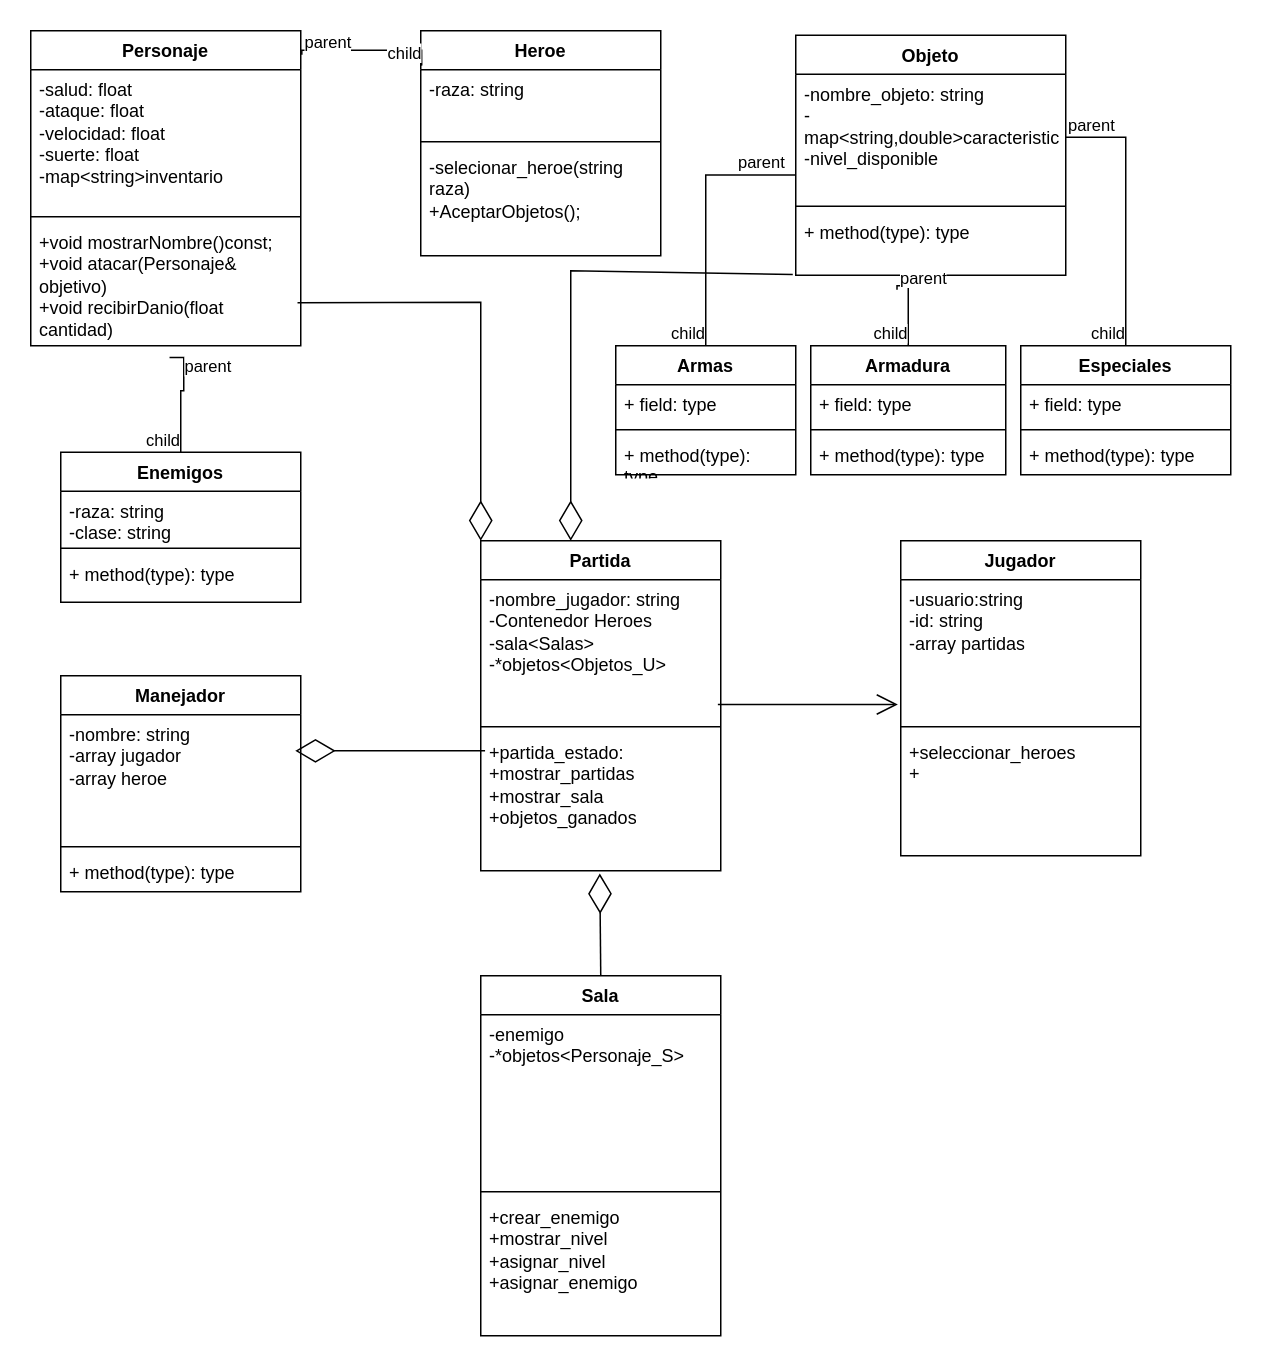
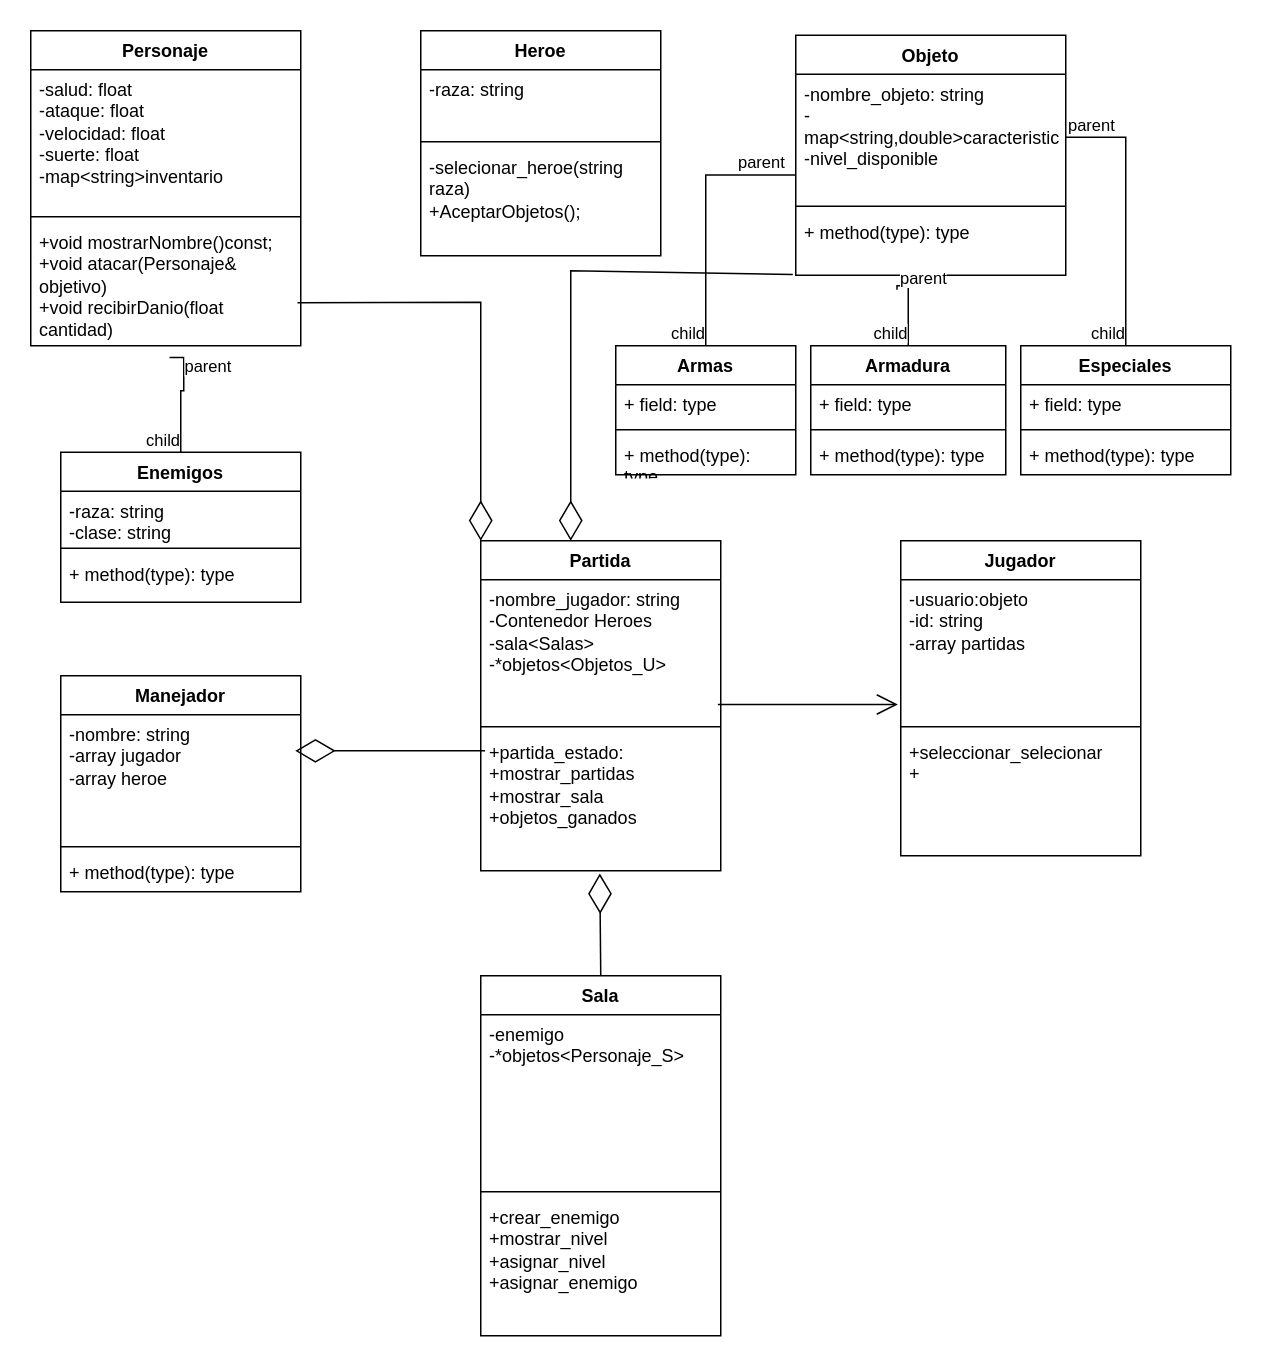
edge "Heroe" -- "Personaje": removed, labels "child", "parent"
node "-usuario:string -id: string -array partidas": label "-usuario:string -id: string -array partidas" -> "-usuario:objeto -id: string -array partidas"
node "+seleccionar_heroes +": label "+seleccionar_heroes +" -> "+seleccionar_selecionar +"
